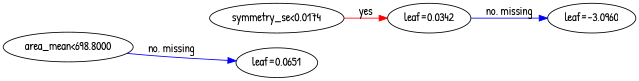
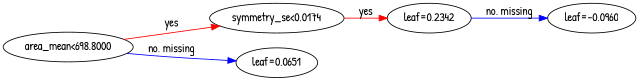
node "leaf=0.0342": label "leaf=0.0342" -> "leaf=0.2342"
node "leaf=-3.0960": label "leaf=-3.0960" -> "leaf=-0.0960"
edge "area_mean<698.8000" -> "symmetry_se<0.0174": added, label "yes"
